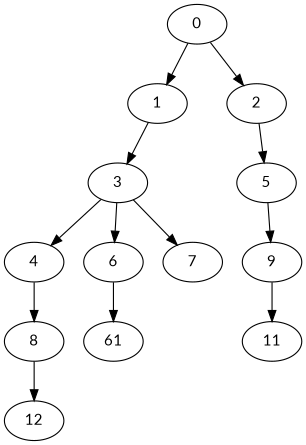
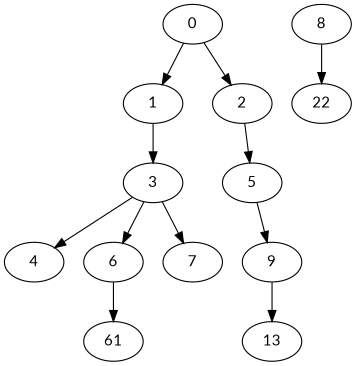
edge "4" -> "8": removed
node "11": label "11" -> "13"
node "12": label "12" -> "22"
